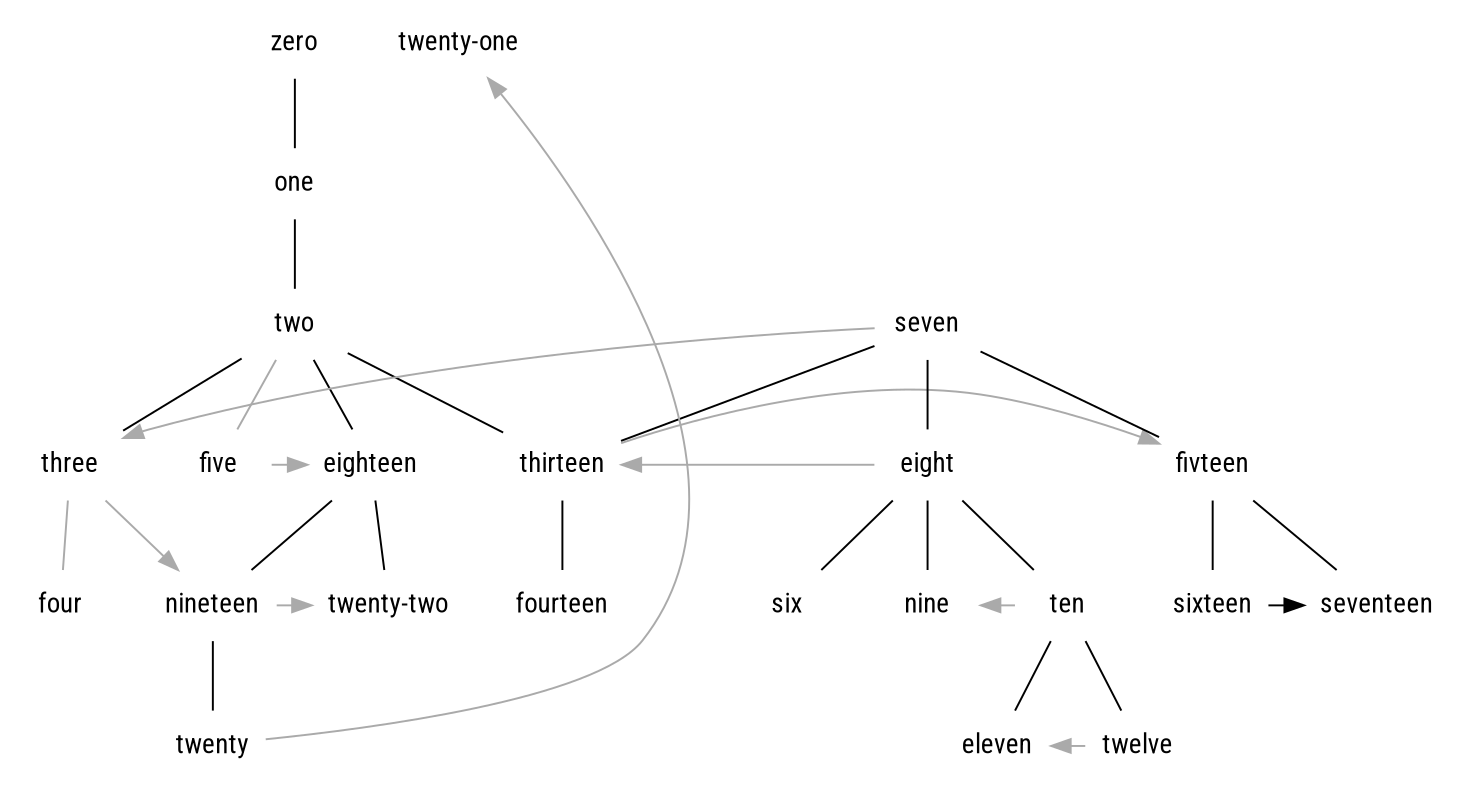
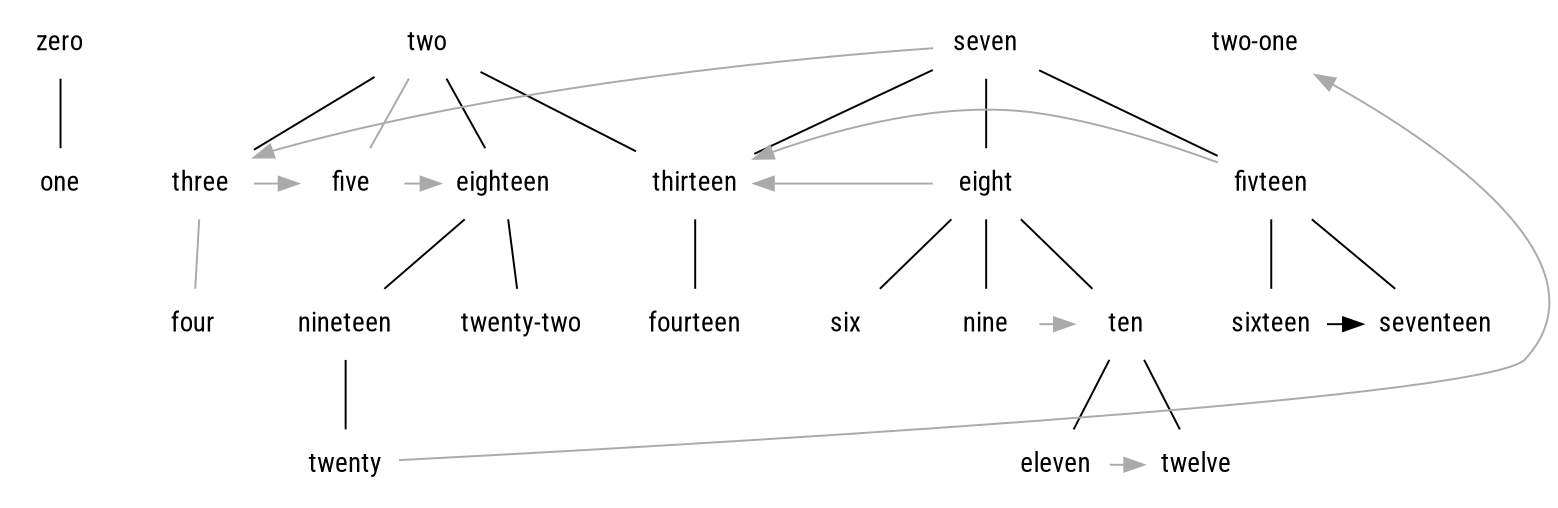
node "twenty-one": label "twenty-one" -> "two-one"
edge "one" -- "two": removed
edge "thirteen" -> "fivteen": reversed
edge "three" -> "nineteen": now "three" -> "five"
edge "nineteen" -> "twenty-two": removed
edge "ten" -> "nine": reversed
edge "twelve" -> "eleven": reversed
